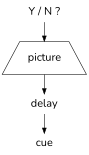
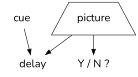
edge "Y / N ?" -> "picture": reversed
edge "delay" -> "cue": reversed
